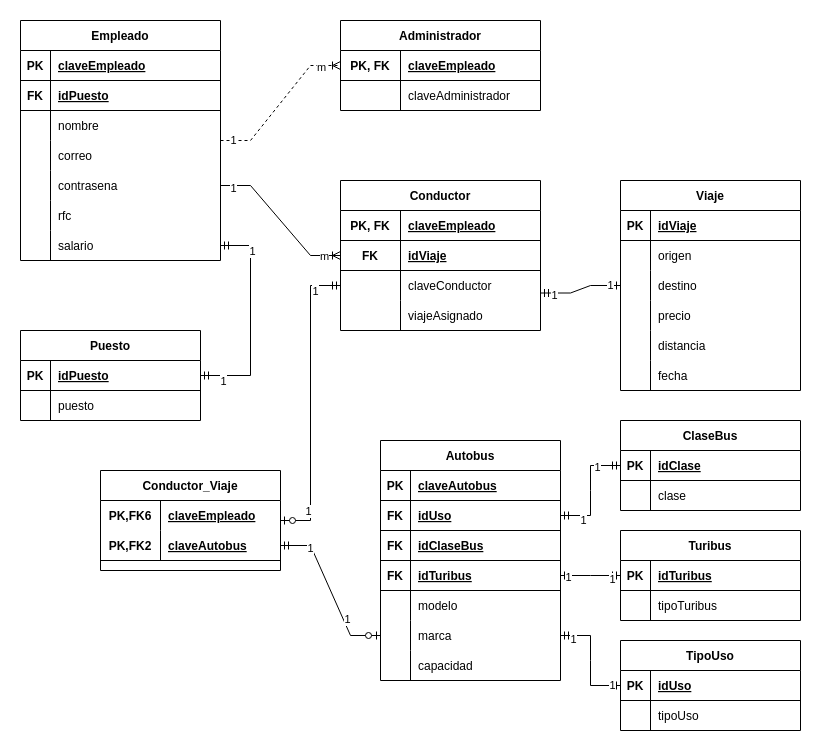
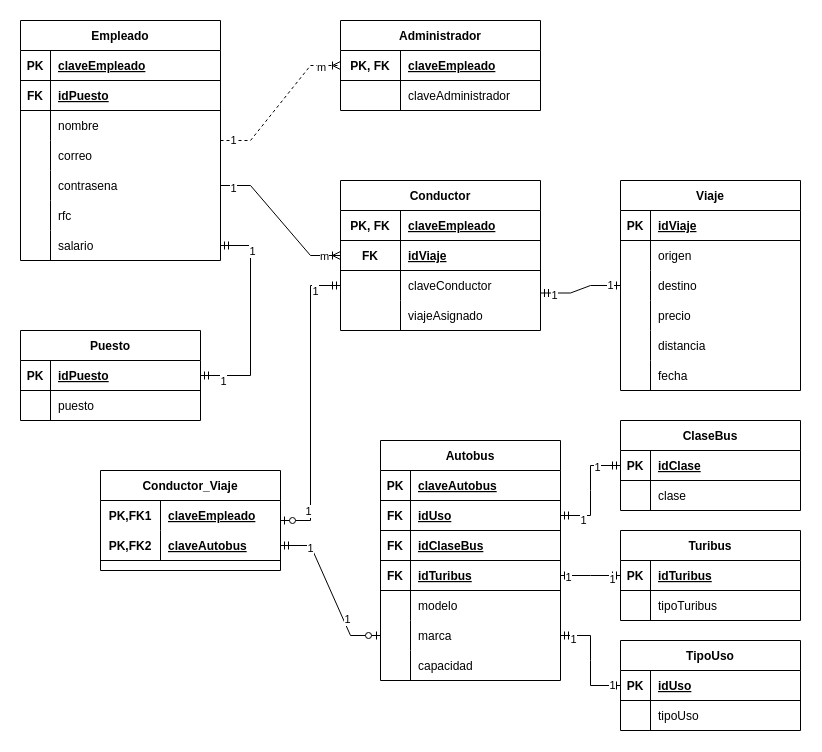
node "PK,FK6": label "PK,FK6" -> "PK,FK1"
